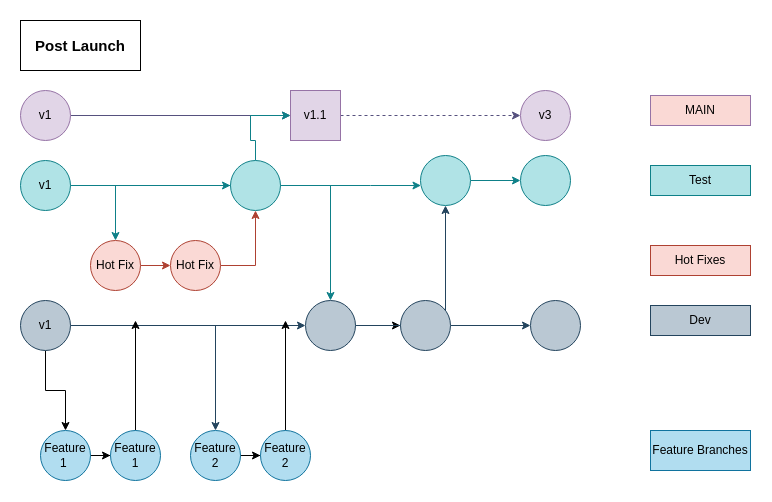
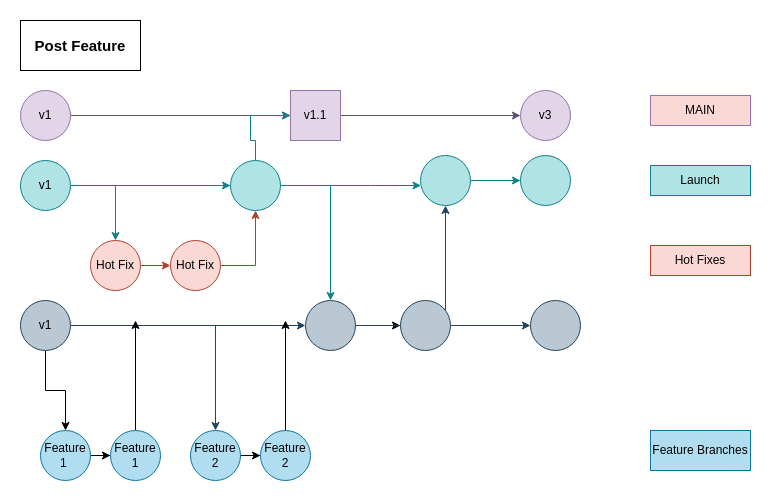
node "Post Launch": label "Post Launch" -> "Post Feature"
edge "v1.1" -> "v3": style dashed -> solid
node "Test": label "Test" -> "Launch"
node "Dev": removed
